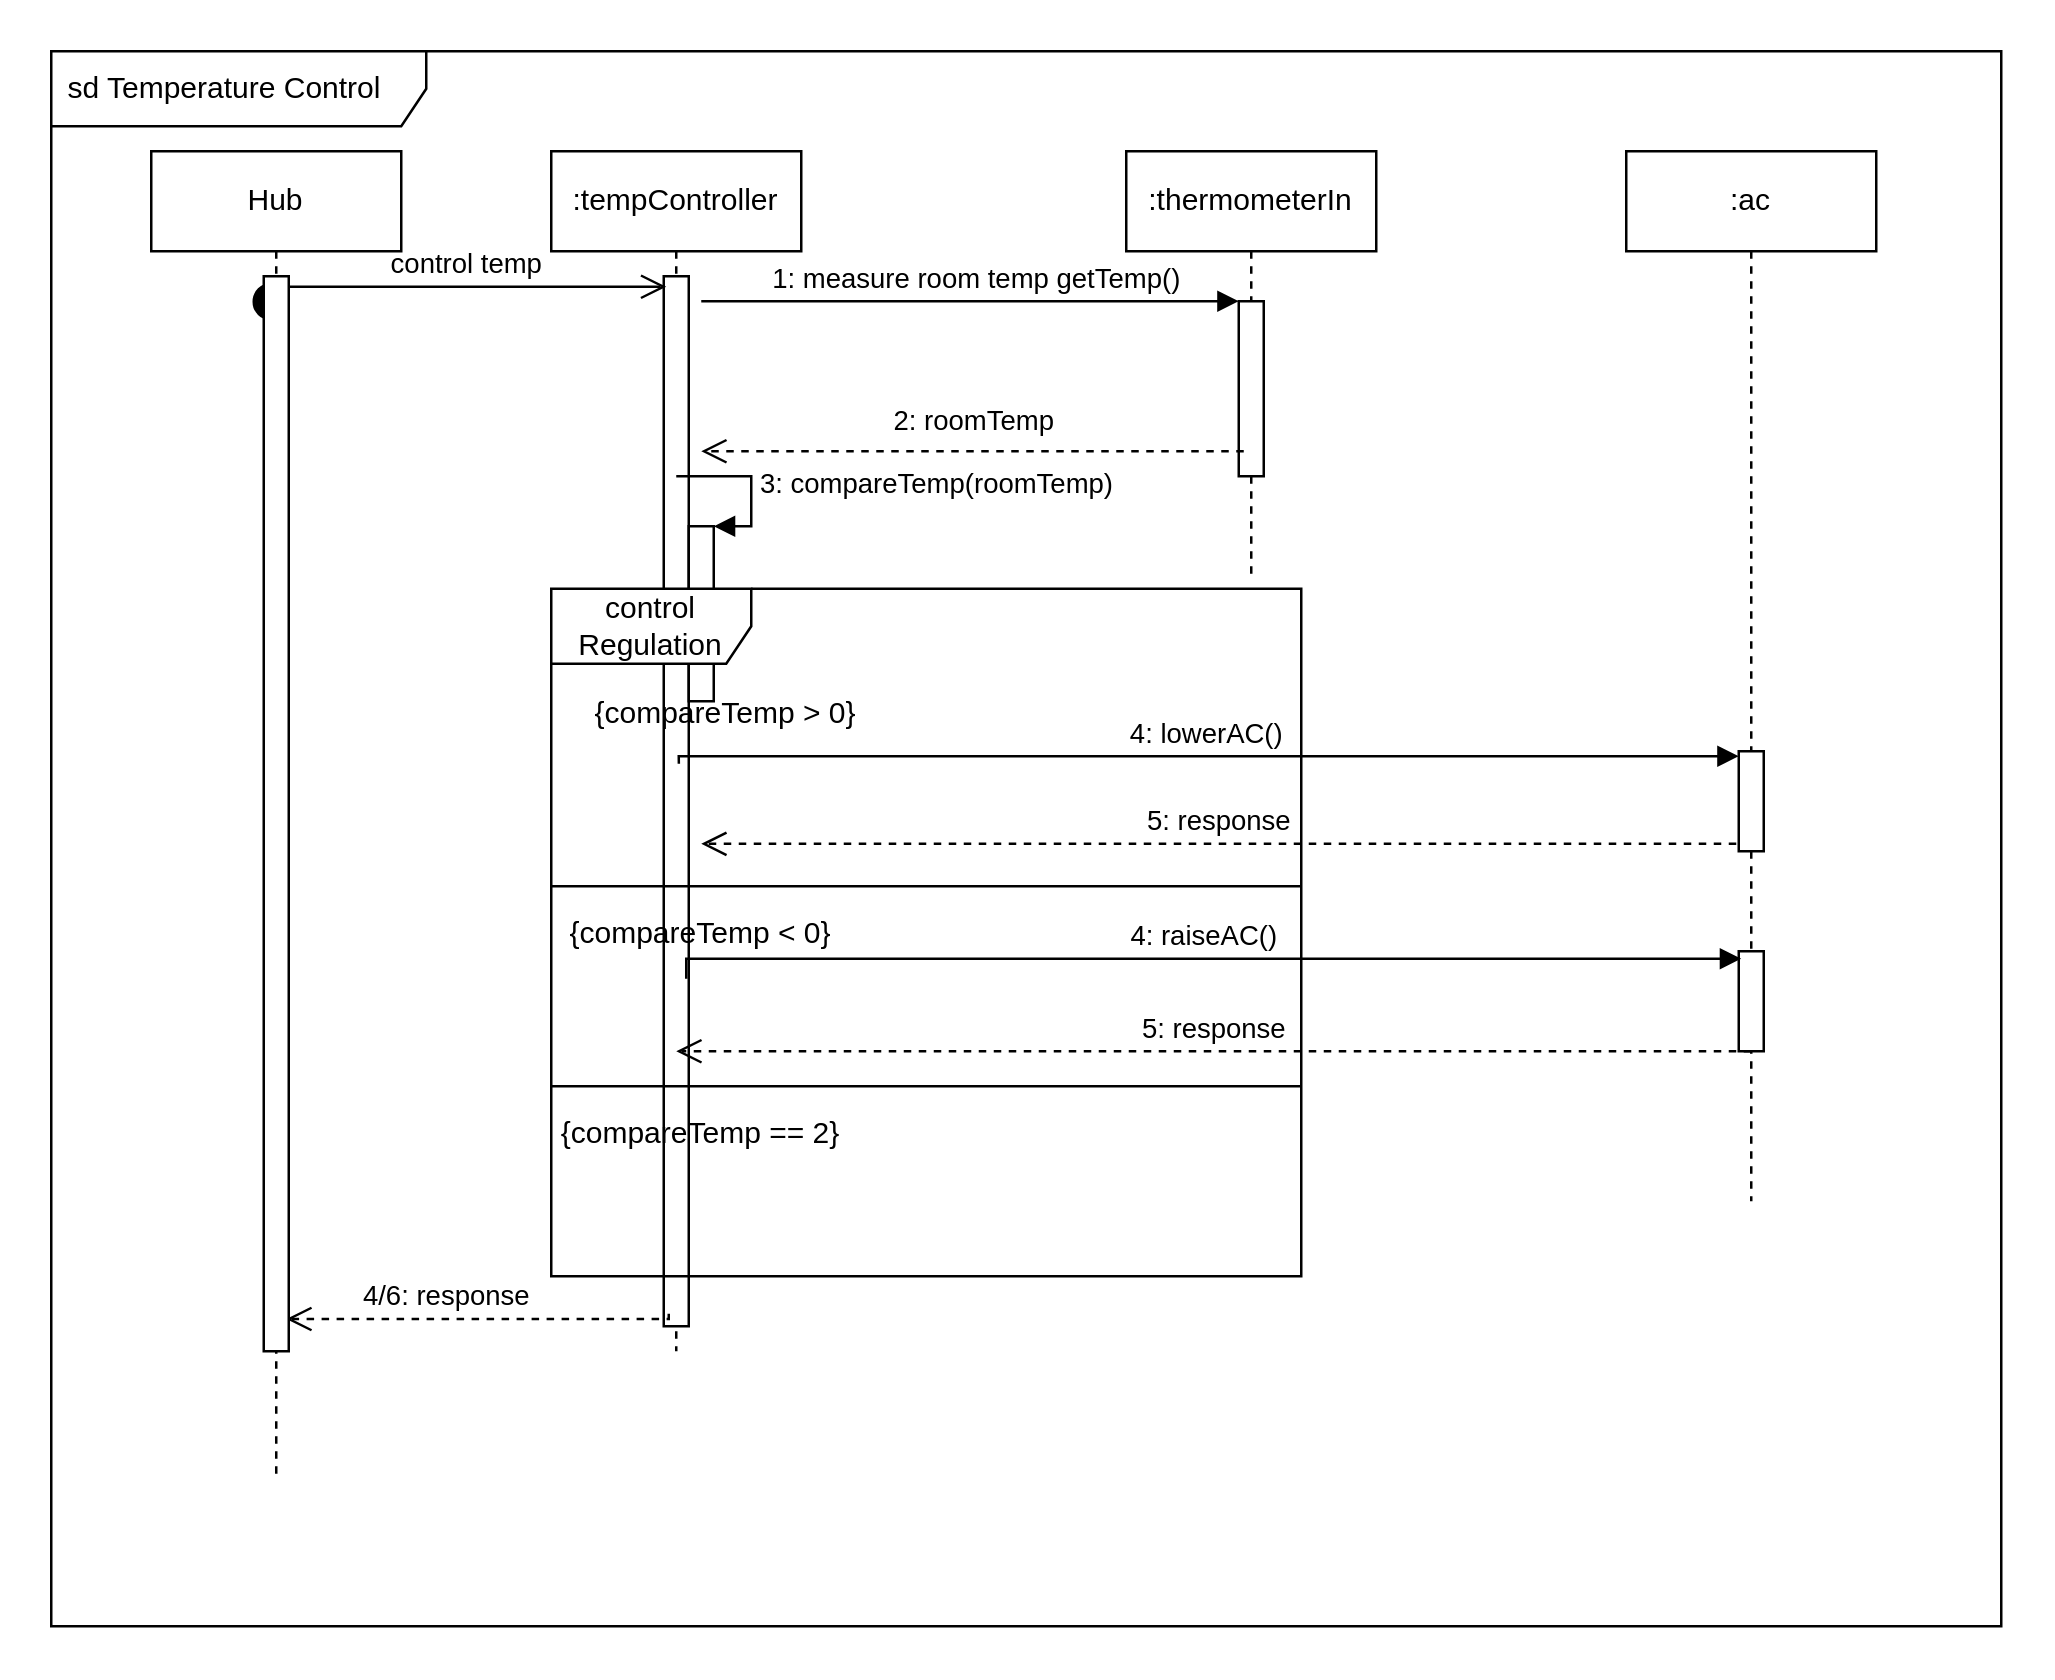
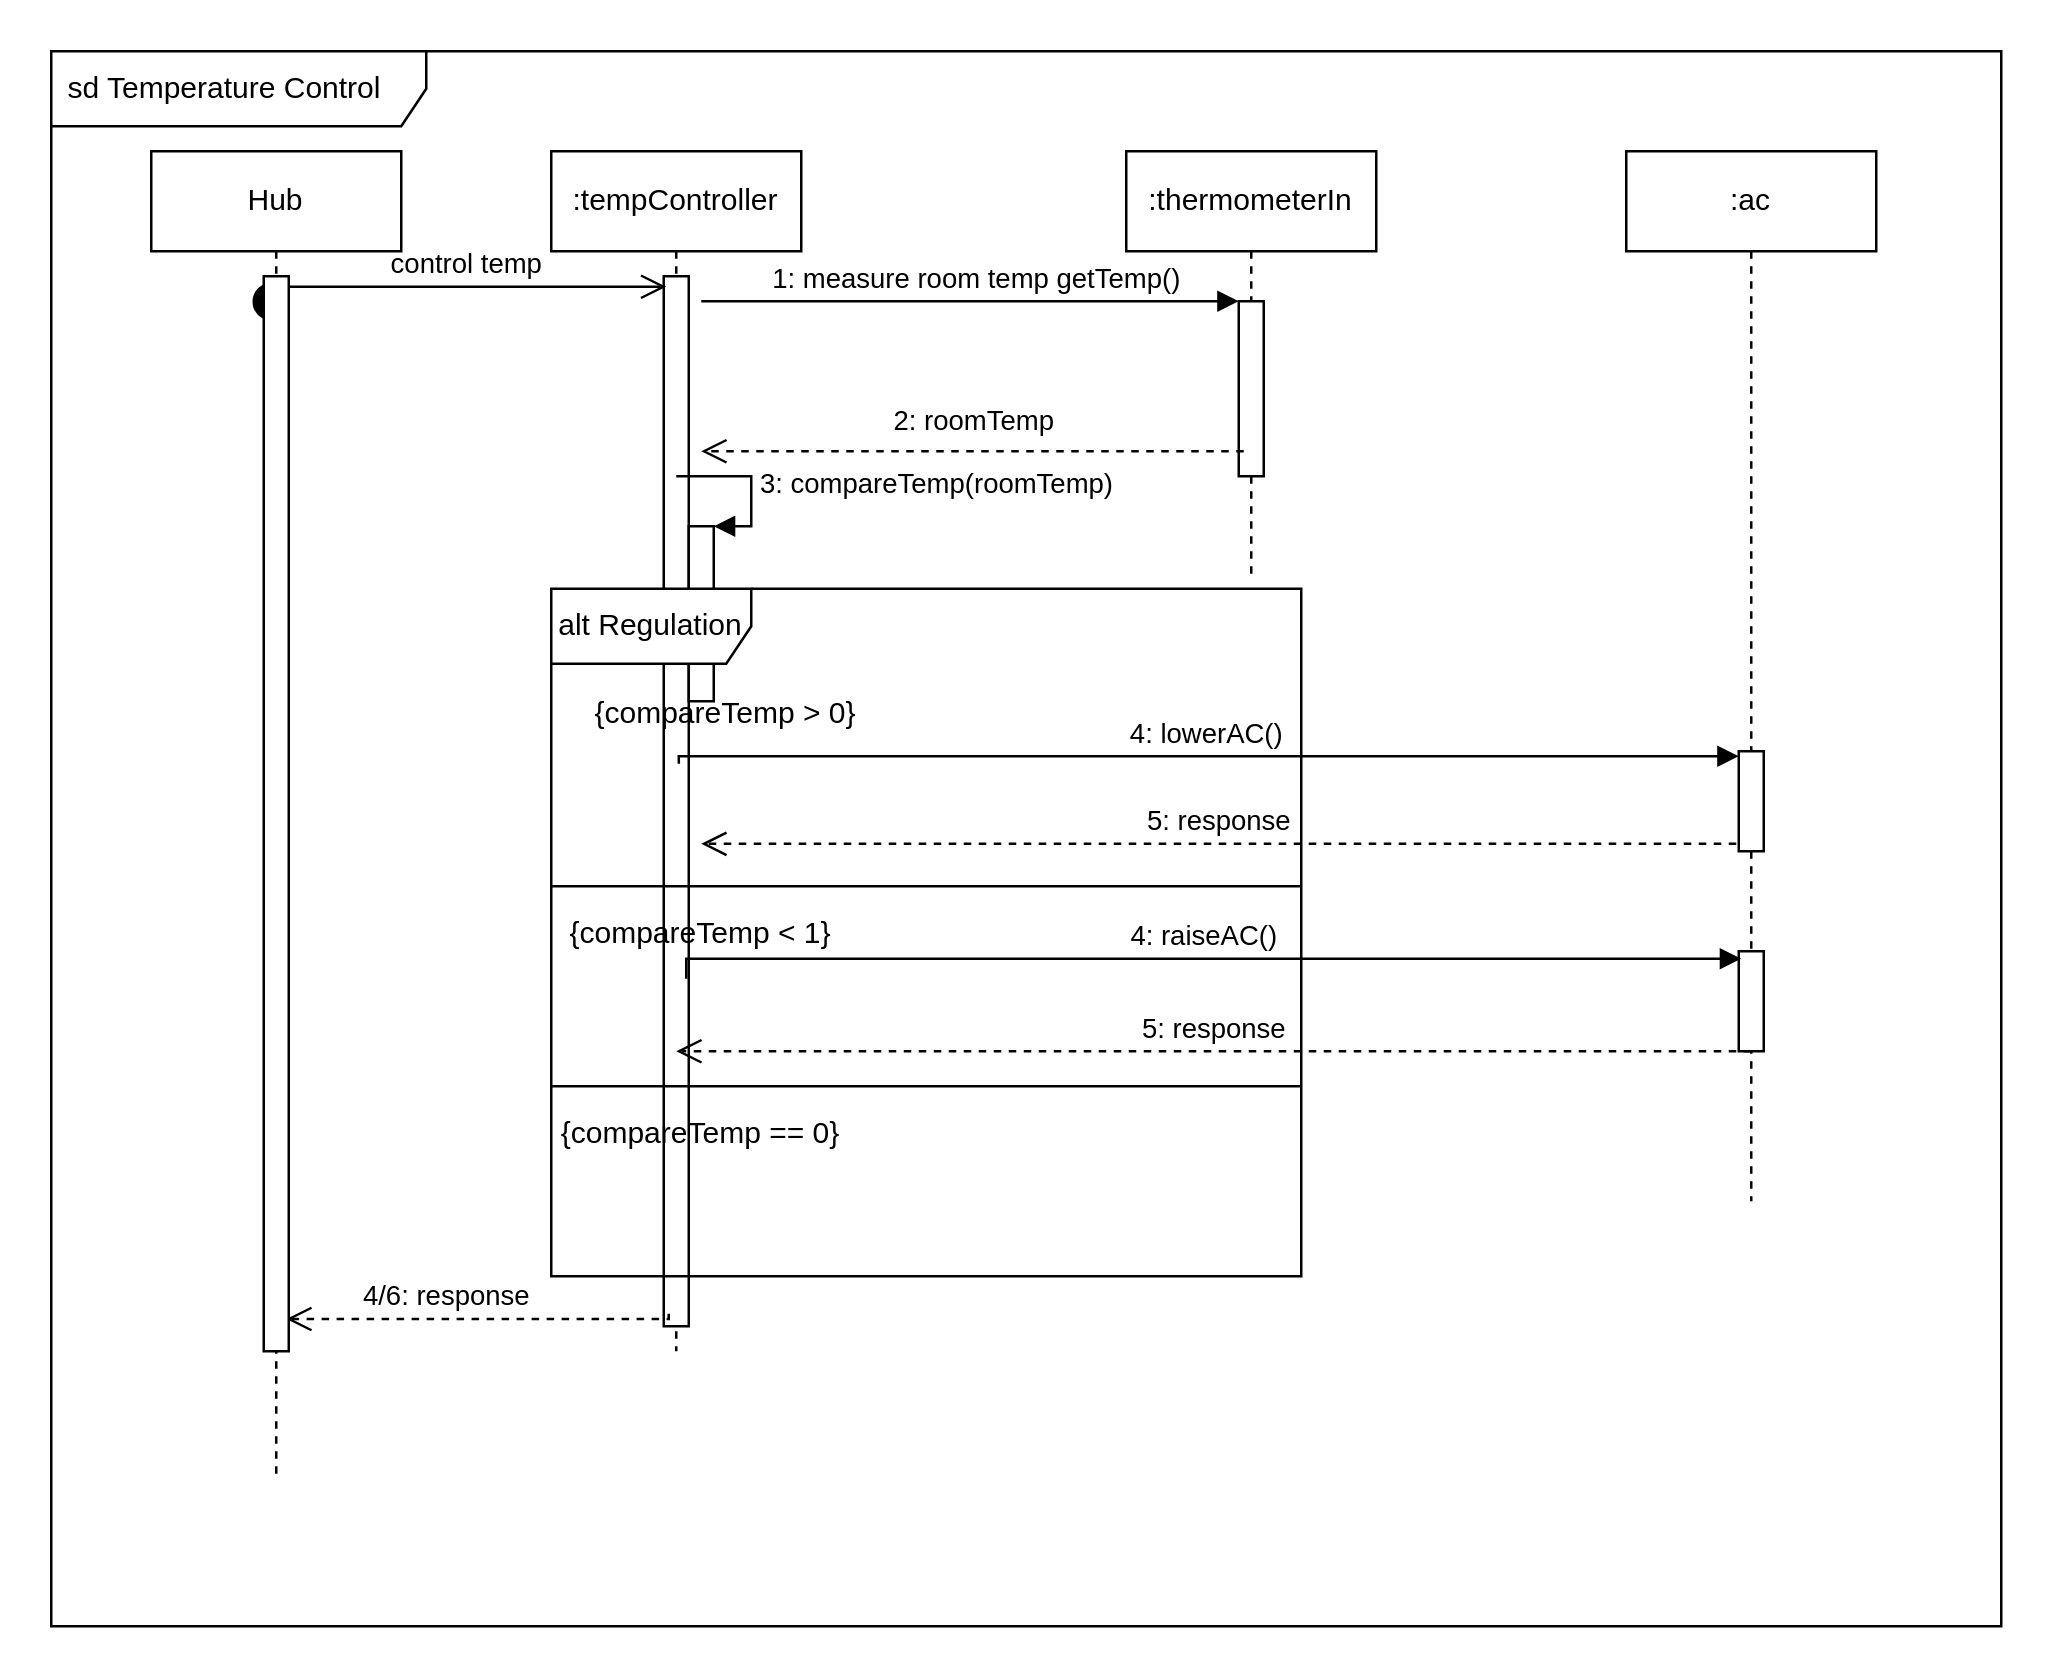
node "control Regulation": label "control Regulation" -> "alt Regulation"
node "{compareTemp < 0}": label "{compareTemp < 0}" -> "{compareTemp < 1}"
node "{compareTemp == 2}": label "{compareTemp == 2}" -> "{compareTemp == 0}"
